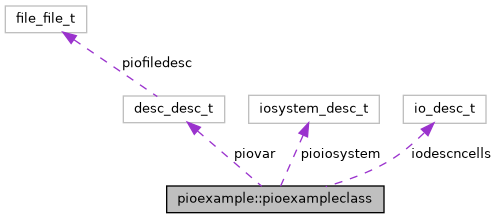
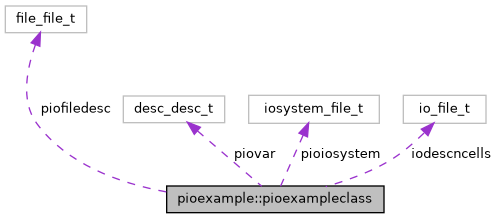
edge "desc_desc_t" -> "file_file_t": now "pioexample::pioexampleclass" -> "file_file_t"
node "iosystem_desc_t": label "iosystem_desc_t" -> "iosystem_file_t"
node "io_desc_t": label "io_desc_t" -> "io_file_t"
